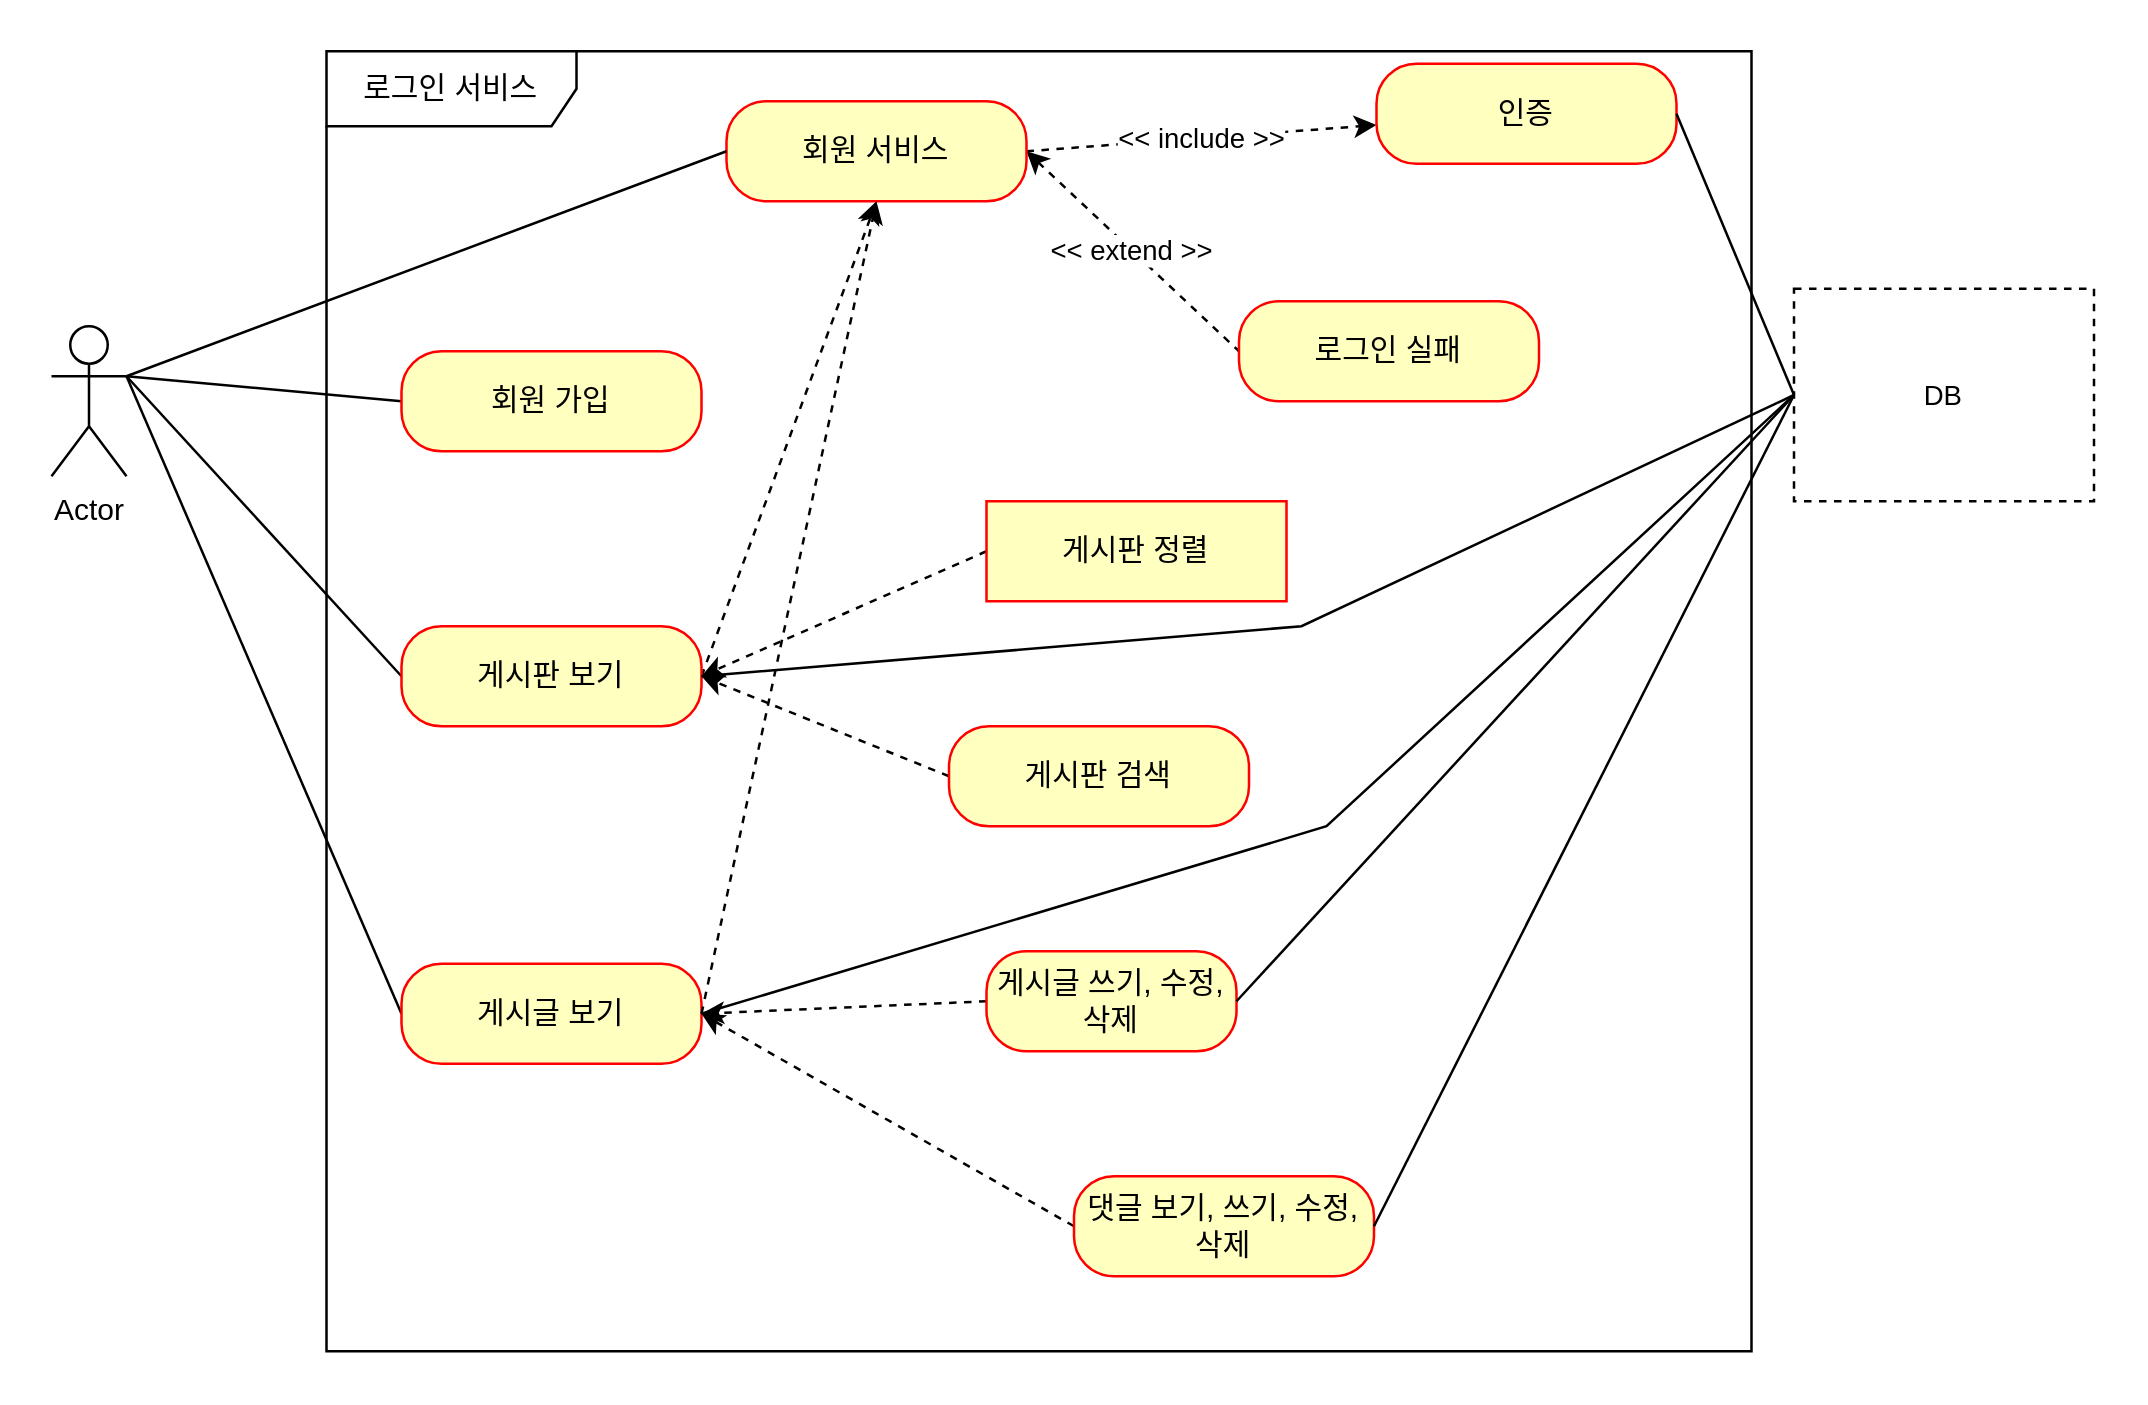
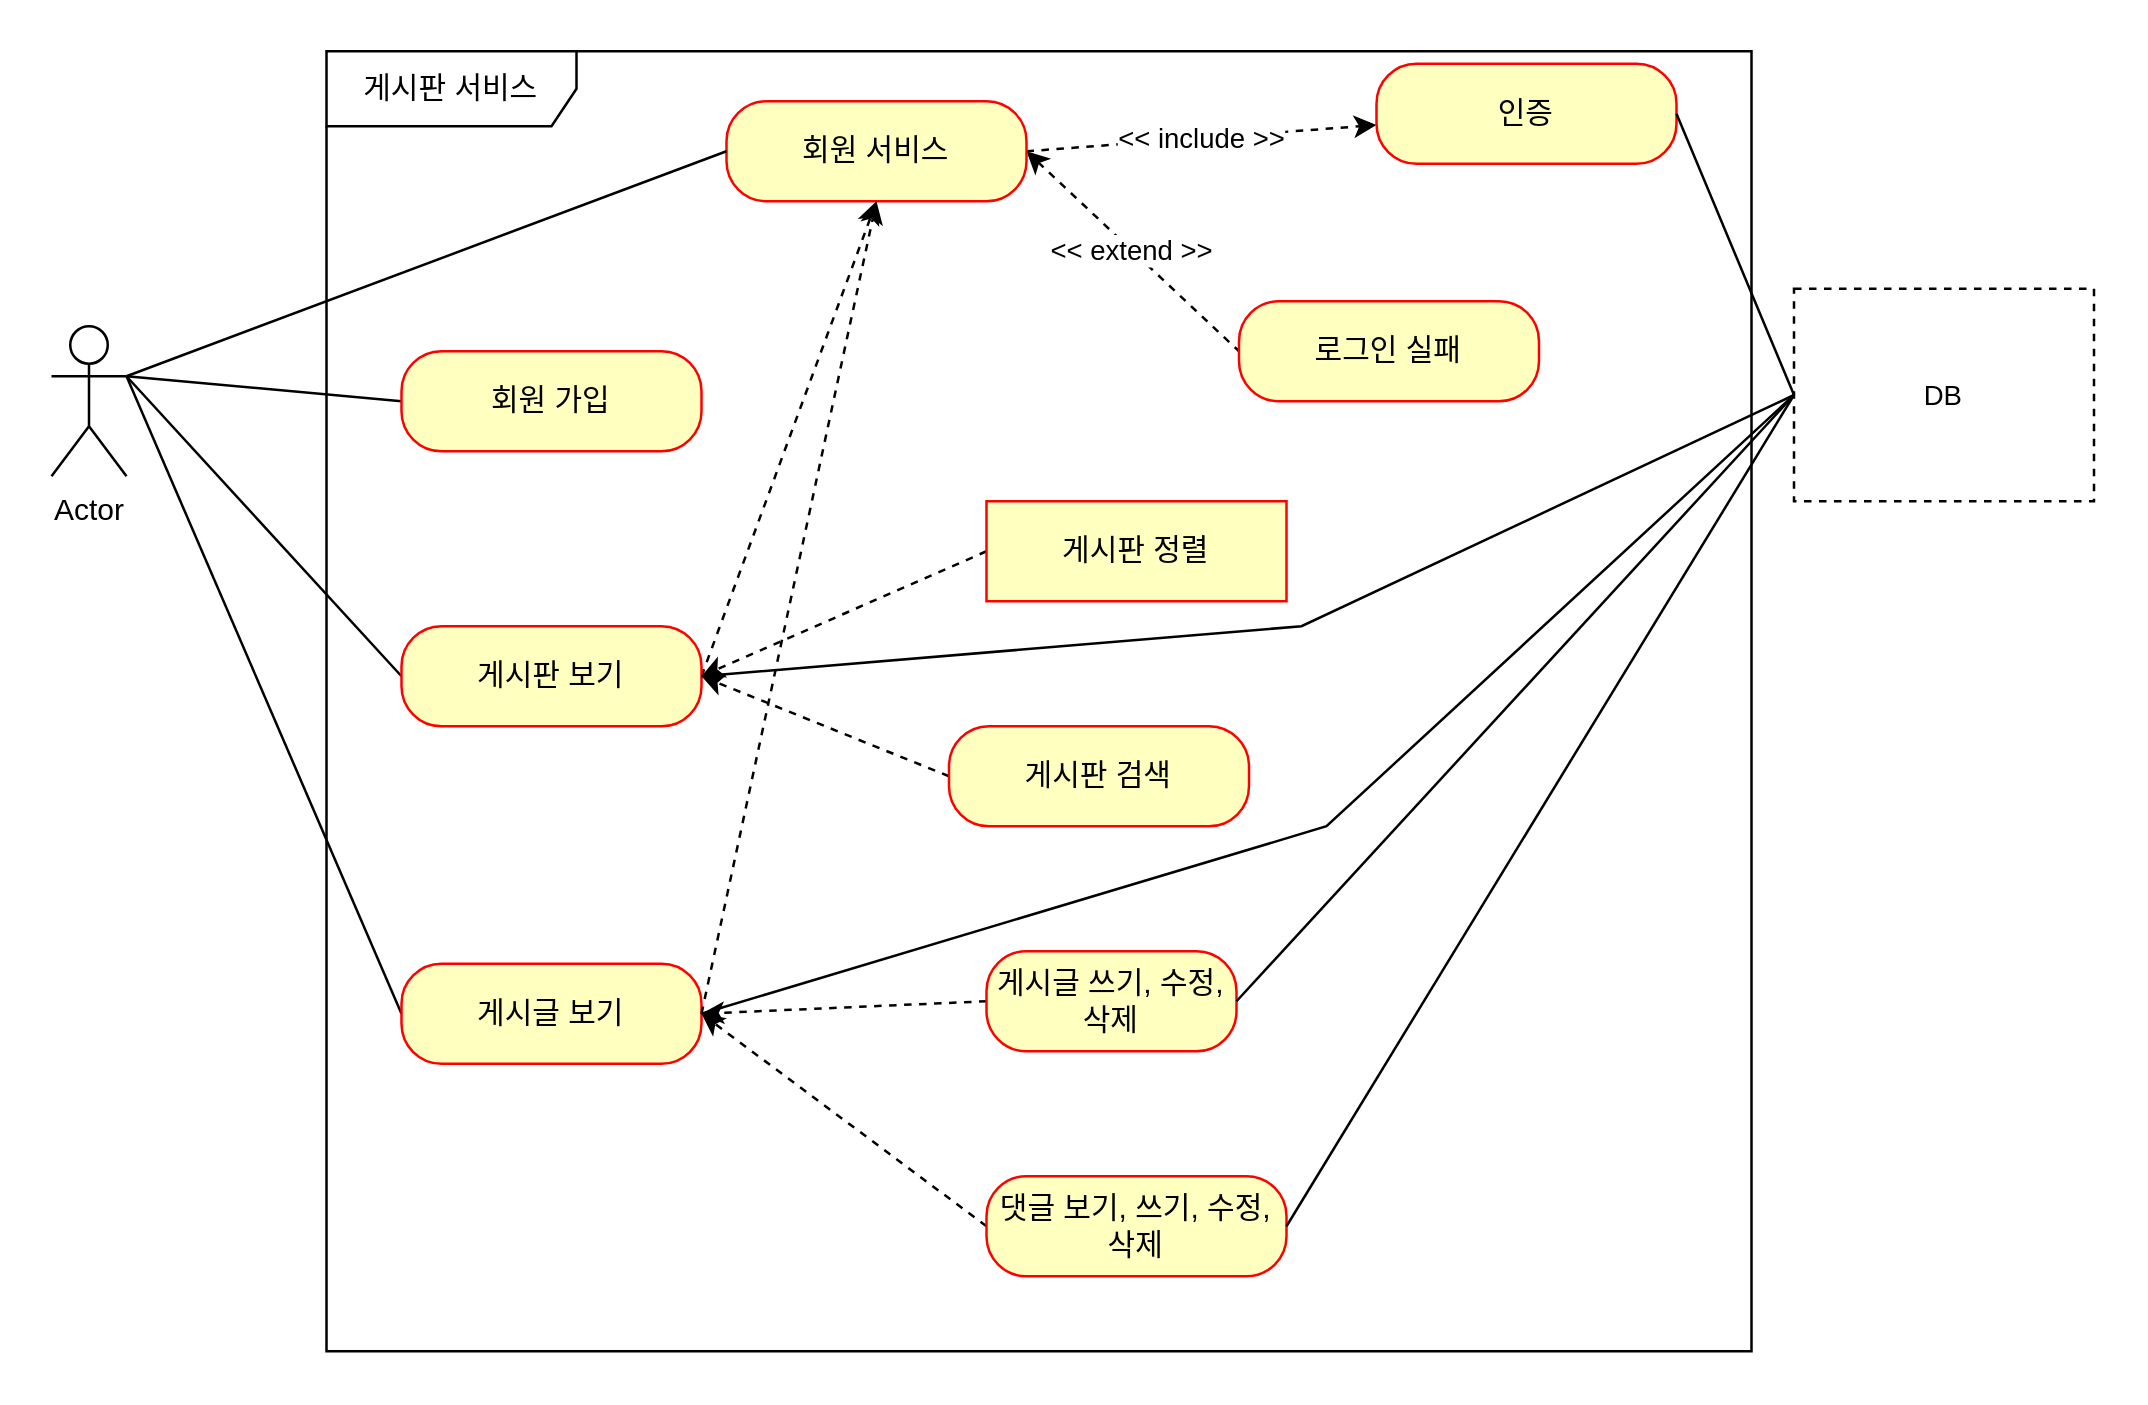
node "로그인 서비스": label "로그인 서비스" -> "게시판 서비스"
node "댓글 보기, 쓰기, 수정, 삭제": moved (1224, 1226) -> (1136, 1226)
